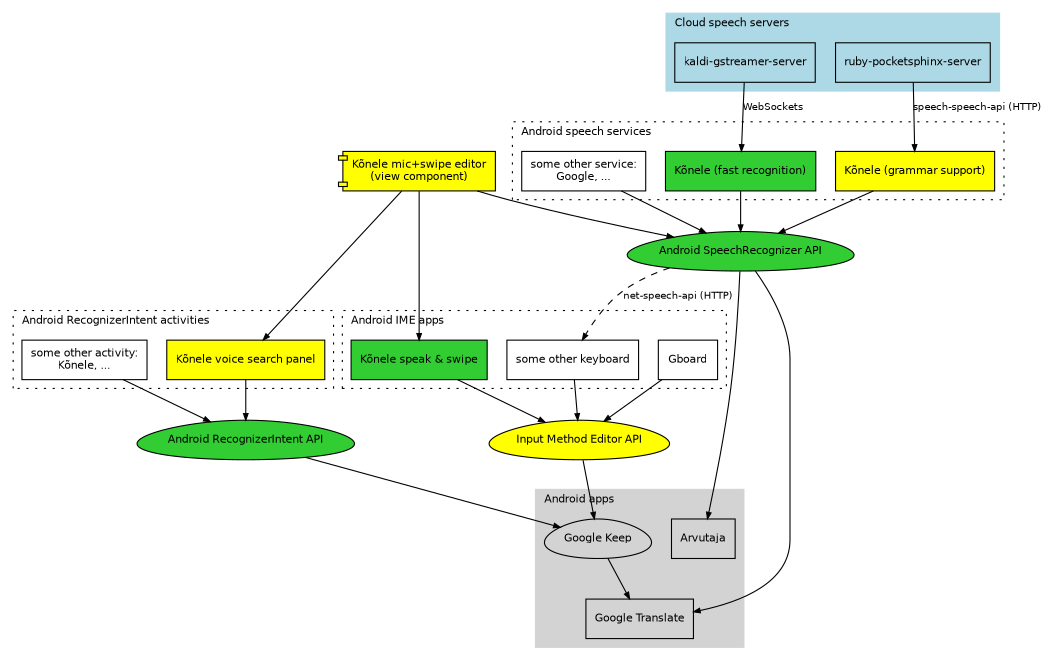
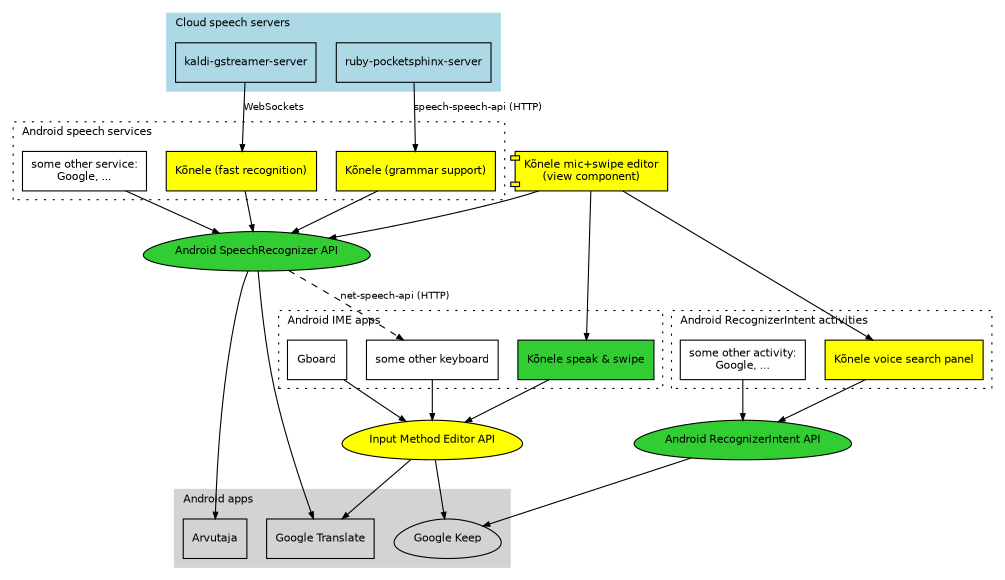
node "Kõnele (fast recognition)": fillcolor limegreen -> yellow
node "some other activity: Kõnele, ...": label "some other activity: Kõnele, ..." -> "some other activity: Google, ..."
edge "Google Keep" -> "Google Translate": now "Input Method Editor API" -> "Google Translate"
